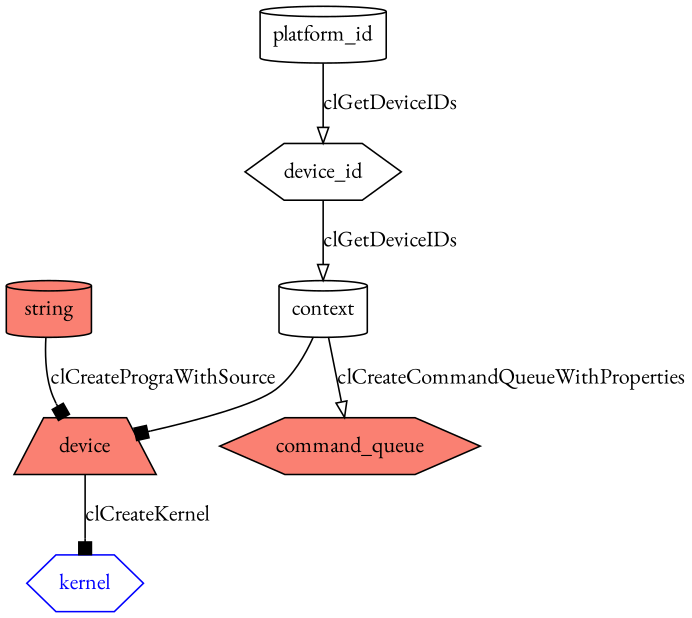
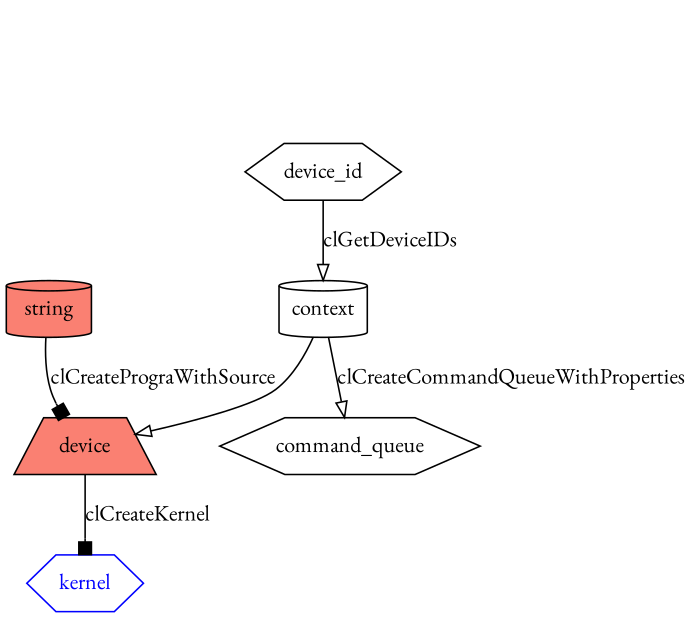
node "platform_id": removed
edge "context" -> "device": arrowhead box -> onormal
node "command_queue": fillcolor salmon -> white
